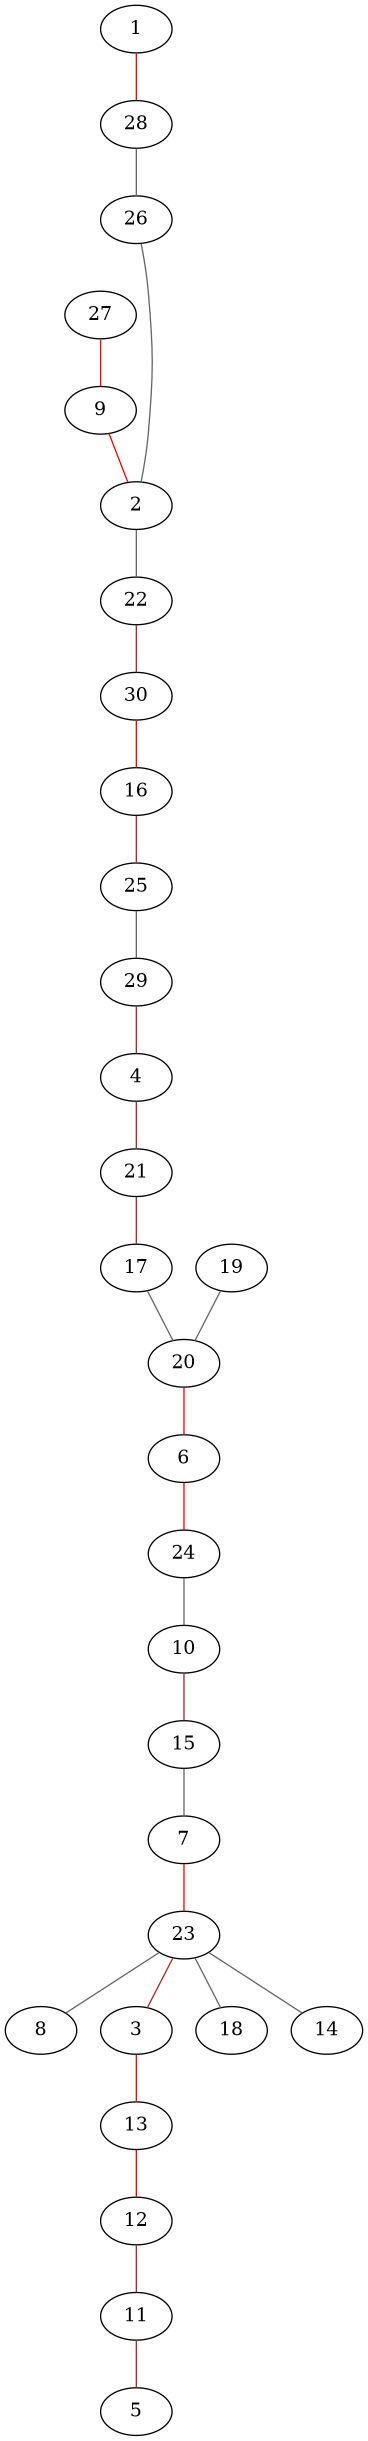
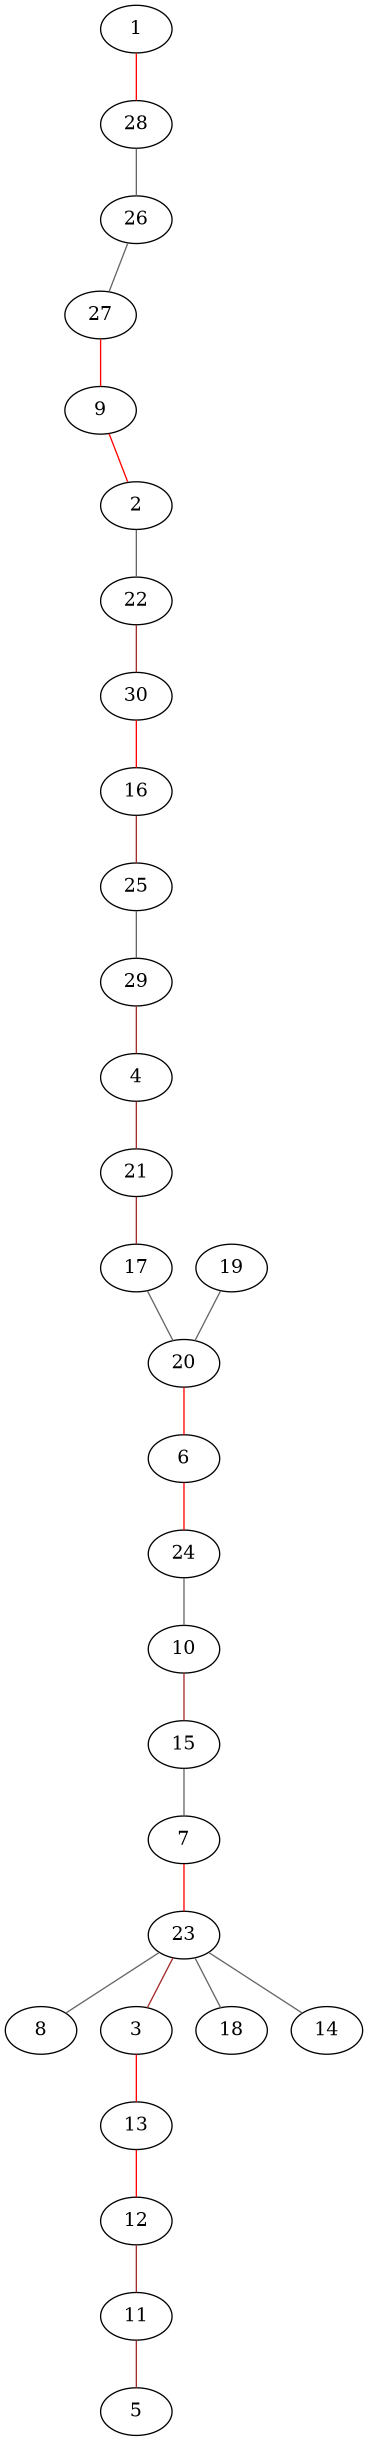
edge "26" -- "2": now "26" -- "27"
